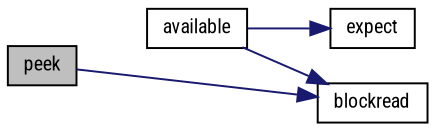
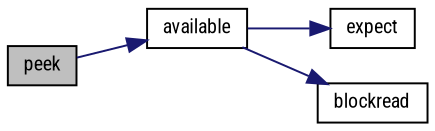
edge "peek" -> "blockread": now "peek" -> "available"
